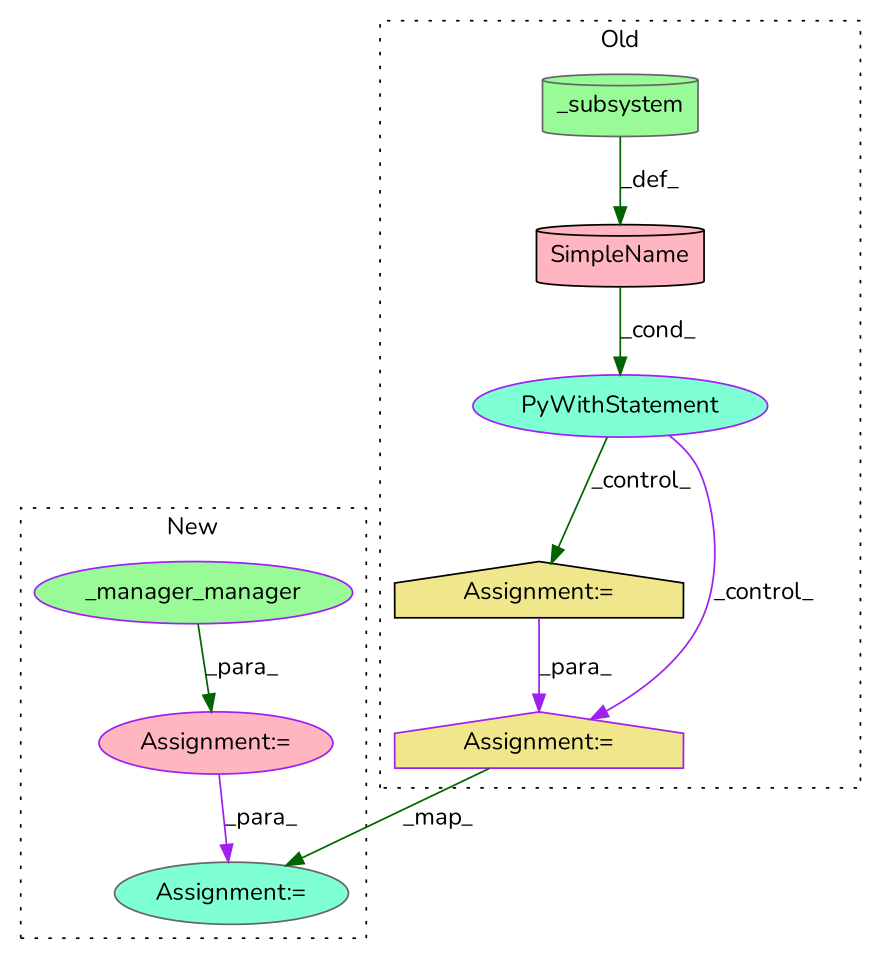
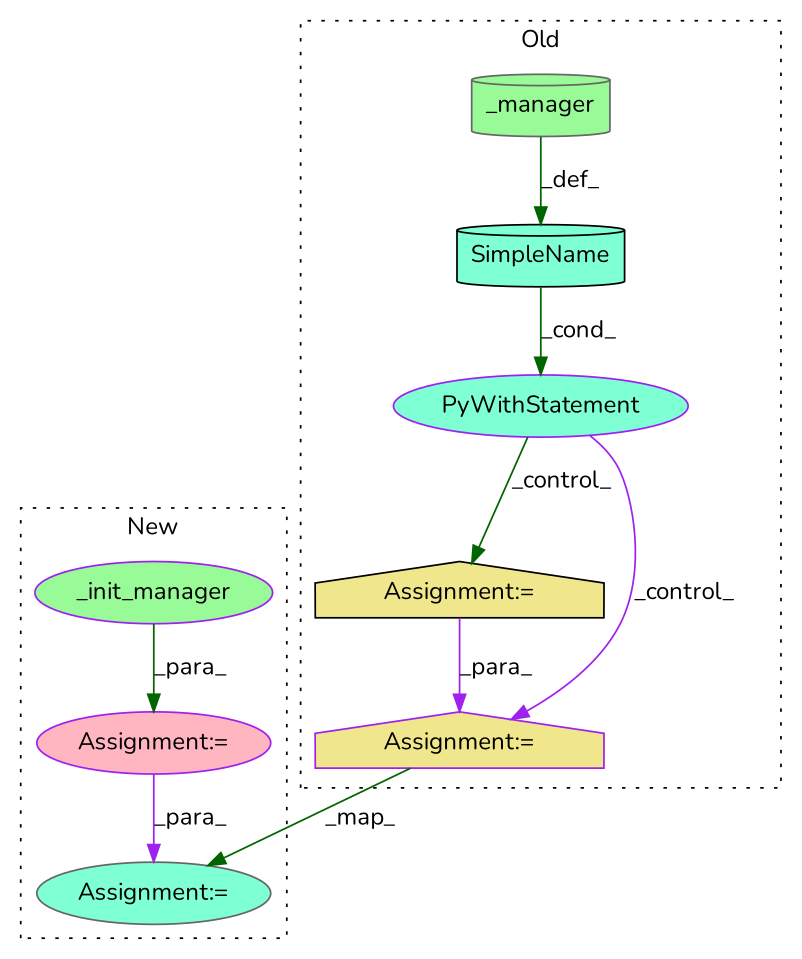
node "_subsystem": label "_subsystem" -> "_manager"
node "SimpleName": fillcolor lightpink -> aquamarine
node "_manager_manager": label "_manager_manager" -> "_init_manager"
